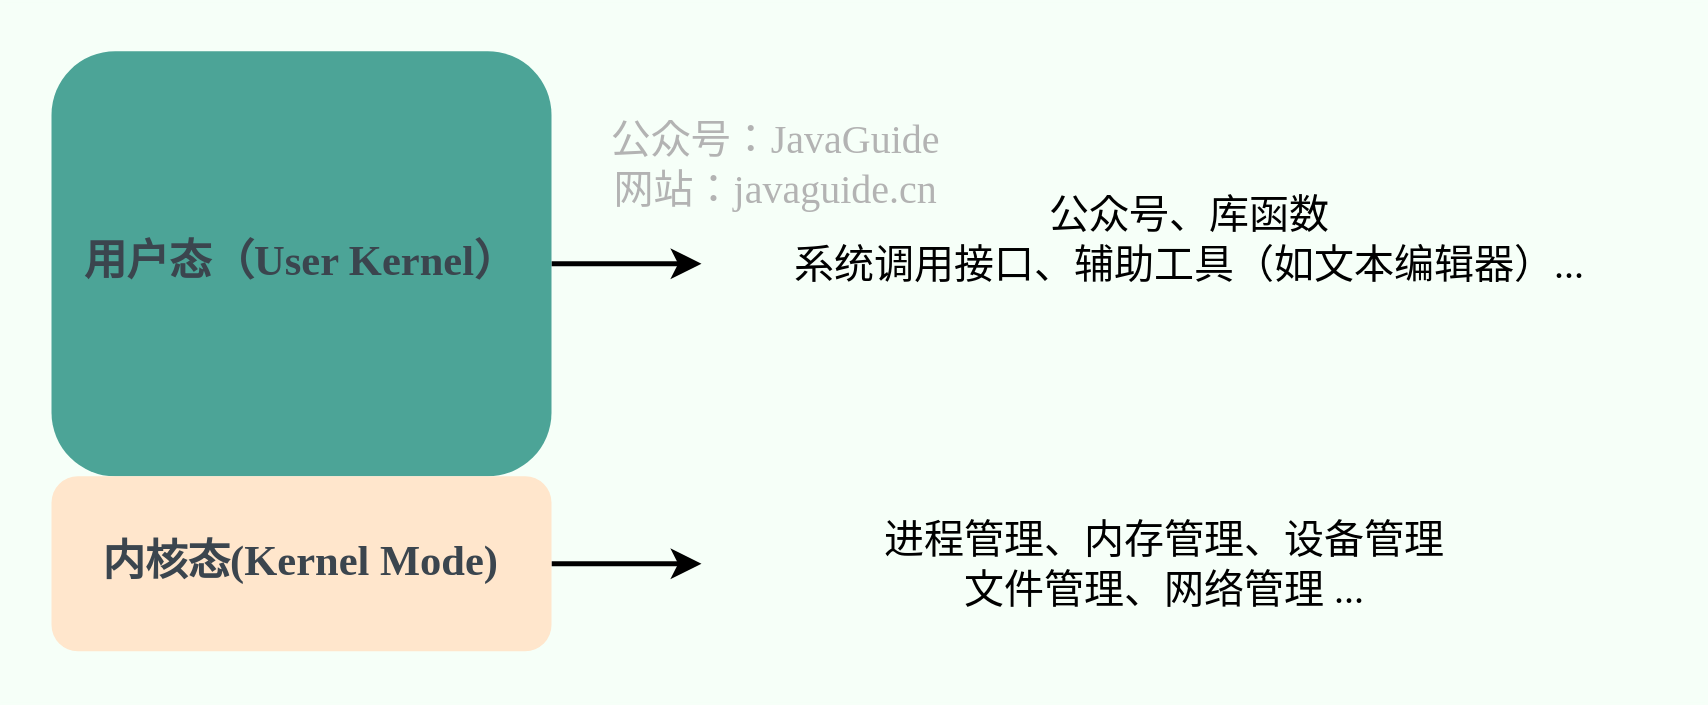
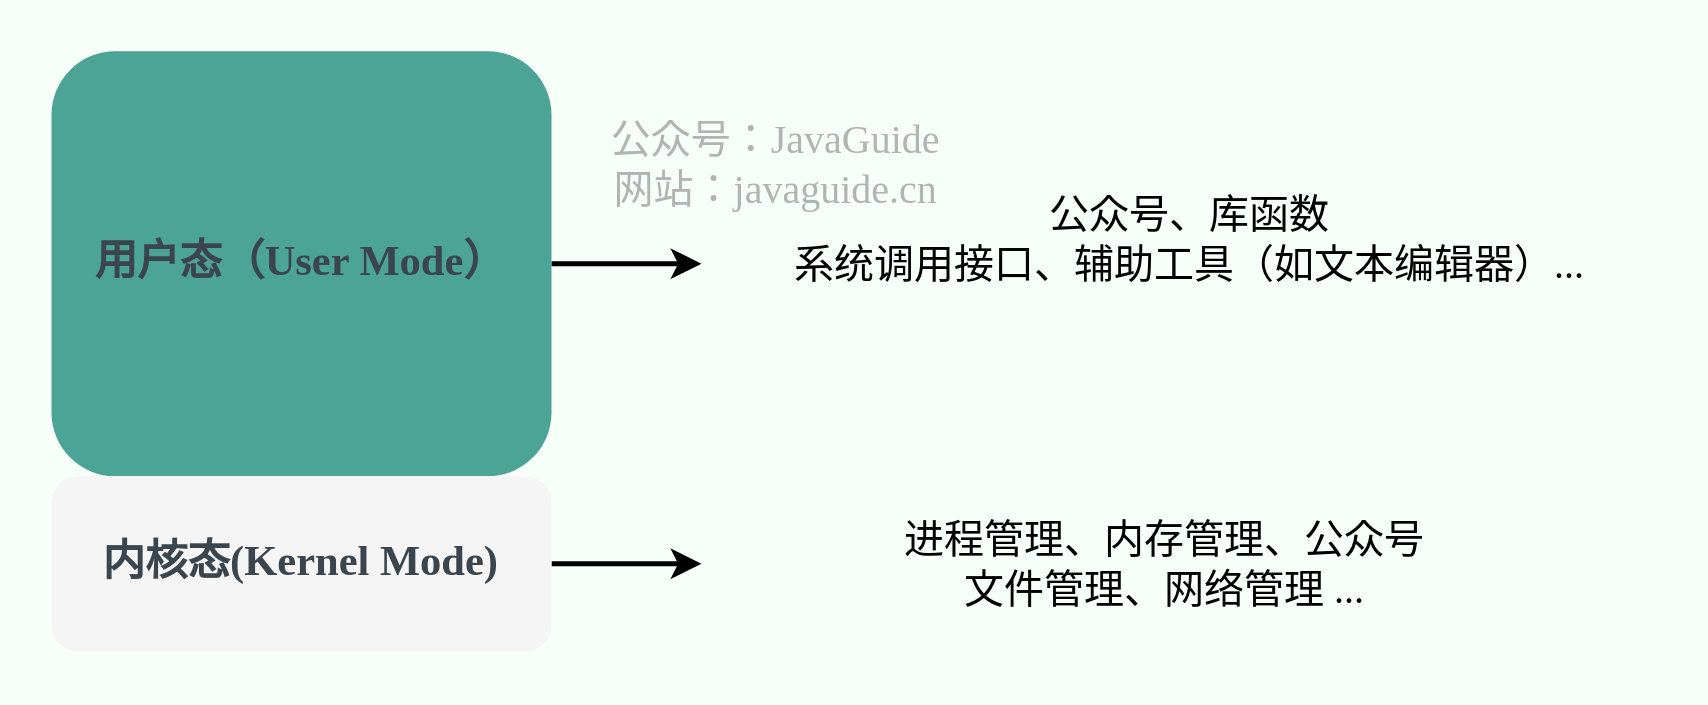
node "用户态（User Kernel）": label "用户态（User Kernel）" -> "用户态（User Mode）"
node "内核态(Kernel Mode)": fillcolor #ffe6cc -> #f5f5f5
node "进程管理、内存管理、设备管理文件管理、网络管理 ...": label "进程管理、内存管理、设备管理文件管理、网络管理 ..." -> "进程管理、内存管理、公众号文件管理、网络管理 ..."
